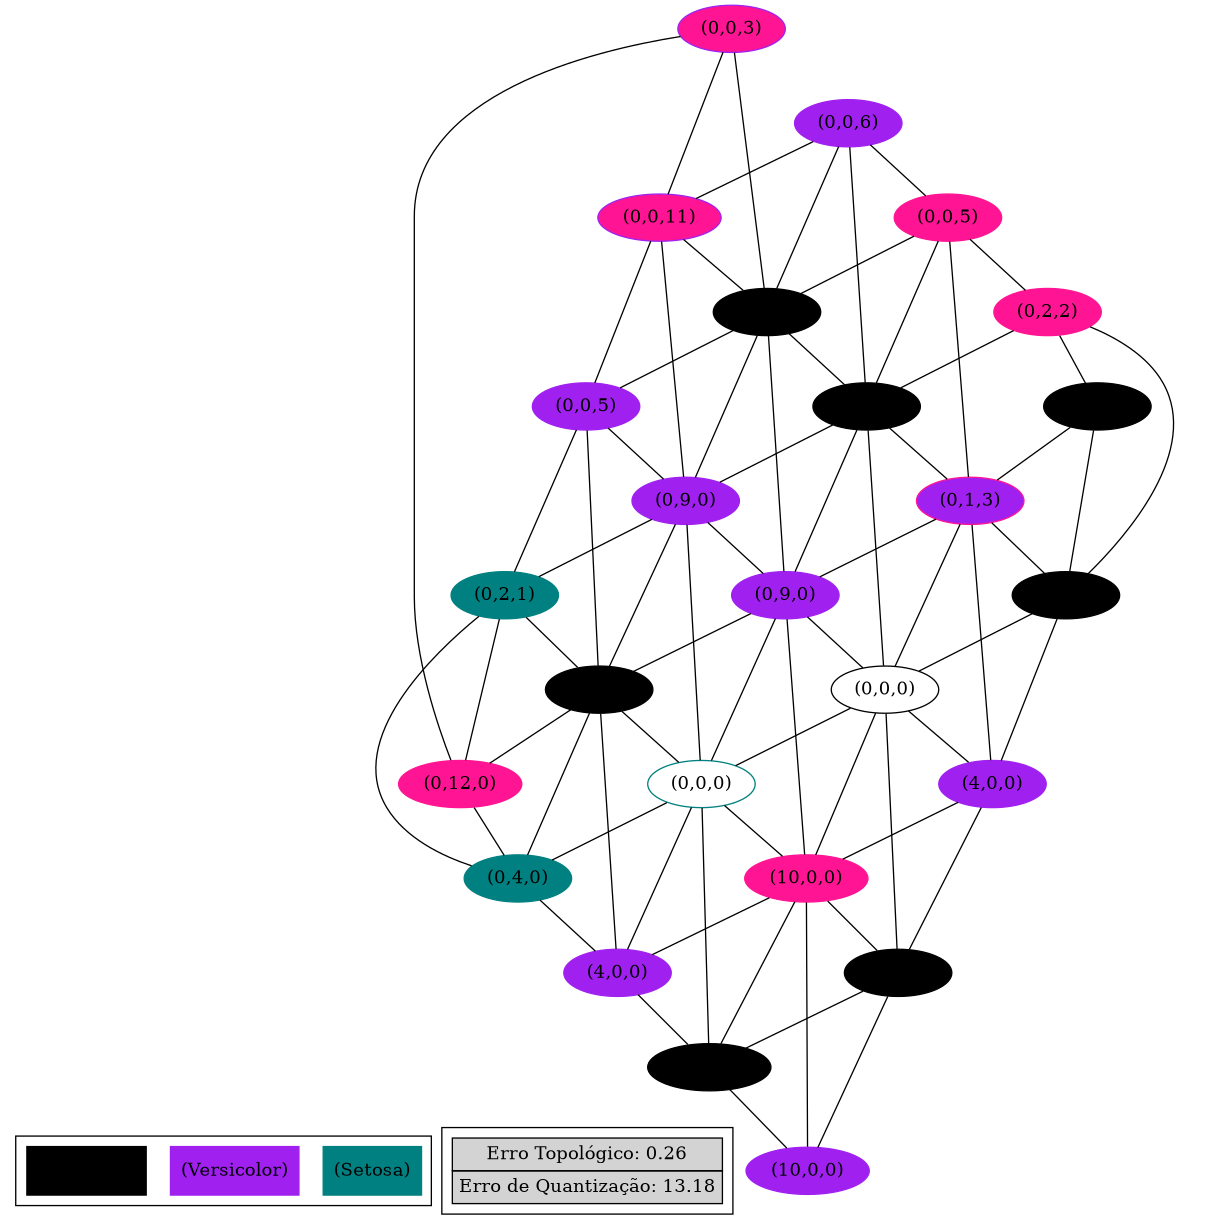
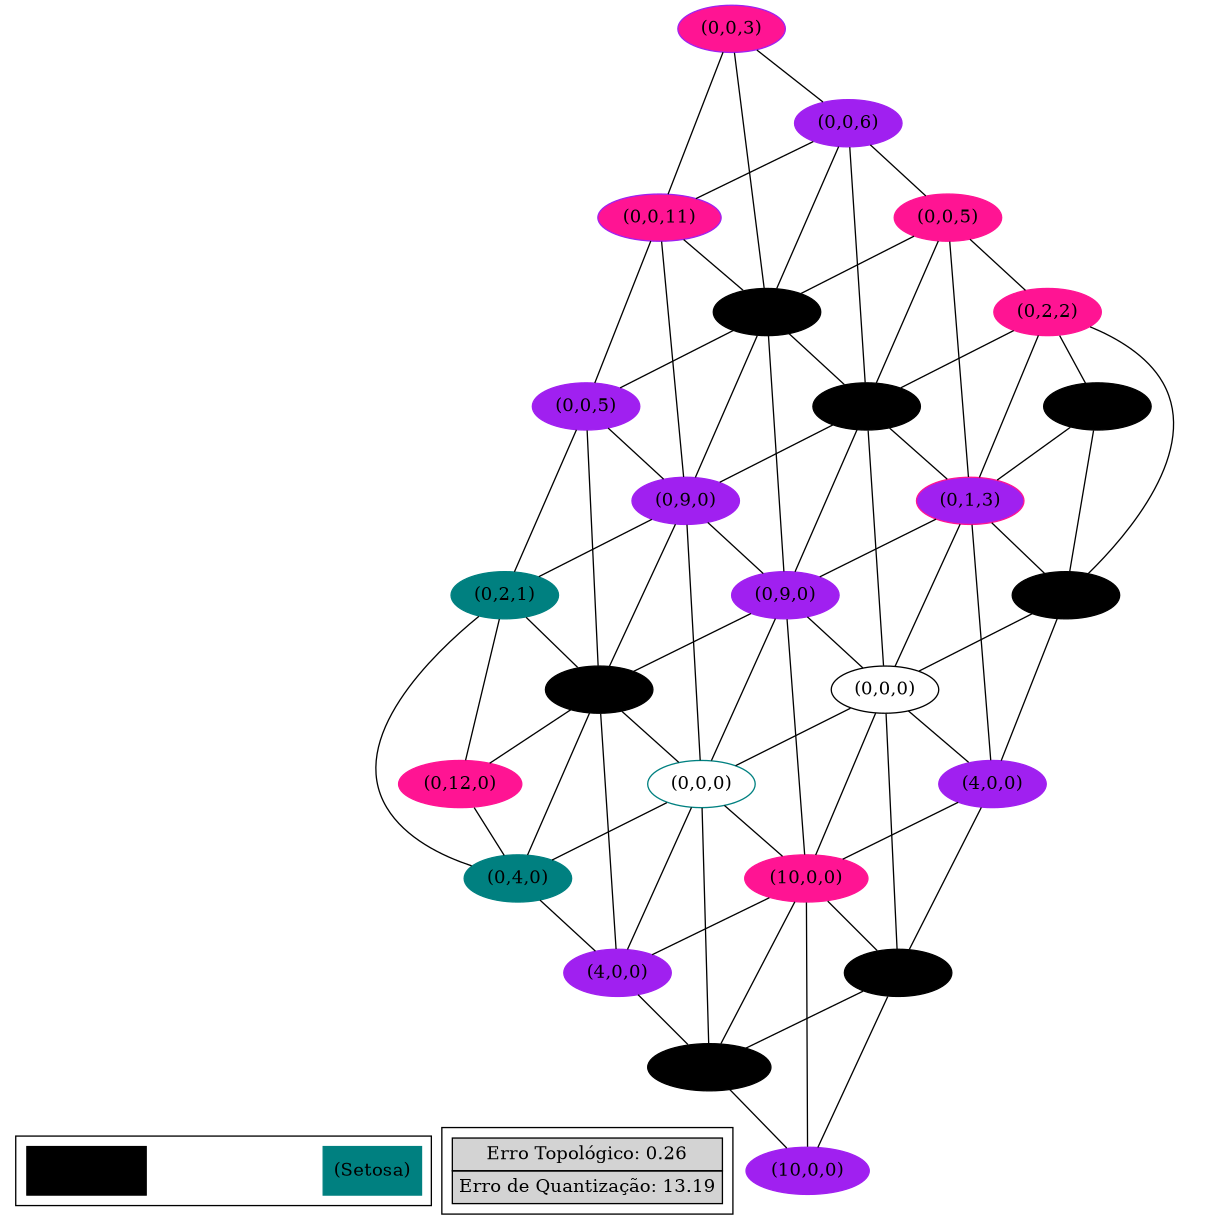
edge "(0,0,3)" -- "(0,12,0)": now "(0,0,3)" -- "(0,0,6)"
edge "(0,2,2)" -- "(0,1,3)": added
node "(Versicolor)": removed
node "Erro Topológico: 0.26": text "Erro de Quantização: 13.18" -> "Erro de Quantização: 13.19"
